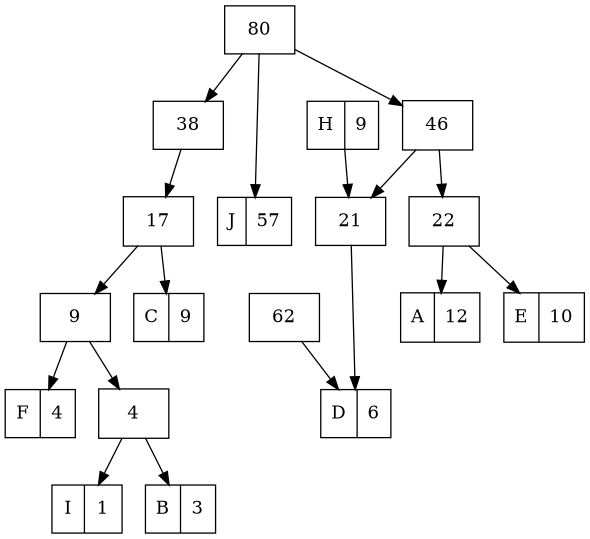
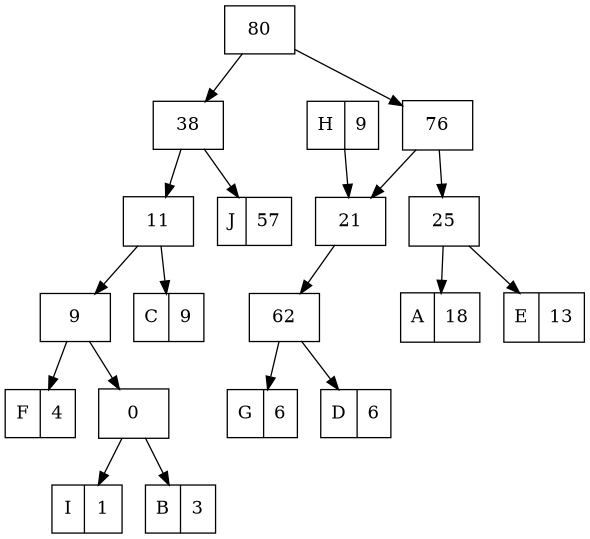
edge "80" -> "J": now "38" -> "J"
node "46": label "46" -> "76"
node "17": label "17" -> "11"
node "22": label "22" -> "25"
edge "21" -> "D": now "21" -> "62"
node "A": text "12" -> "18"
node "E": text "10" -> "13"
node "4": label "4" -> "0"
node "G": added
